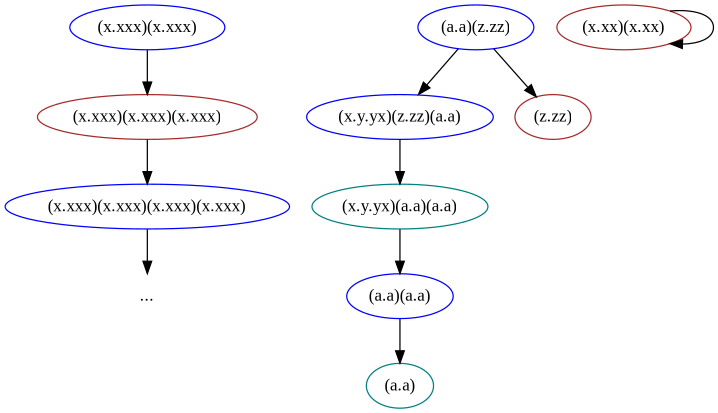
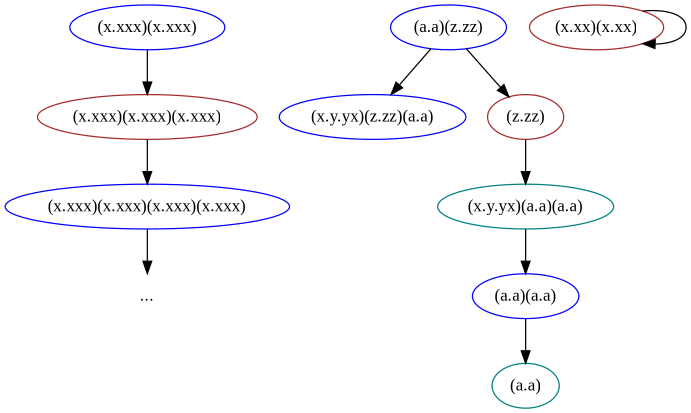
edge "(x.y.yx)(z.zz)(a.a)" -> "(x.y.yx)(a.a)(a.a)": now "(z.zz)" -> "(x.y.yx)(a.a)(a.a)"
